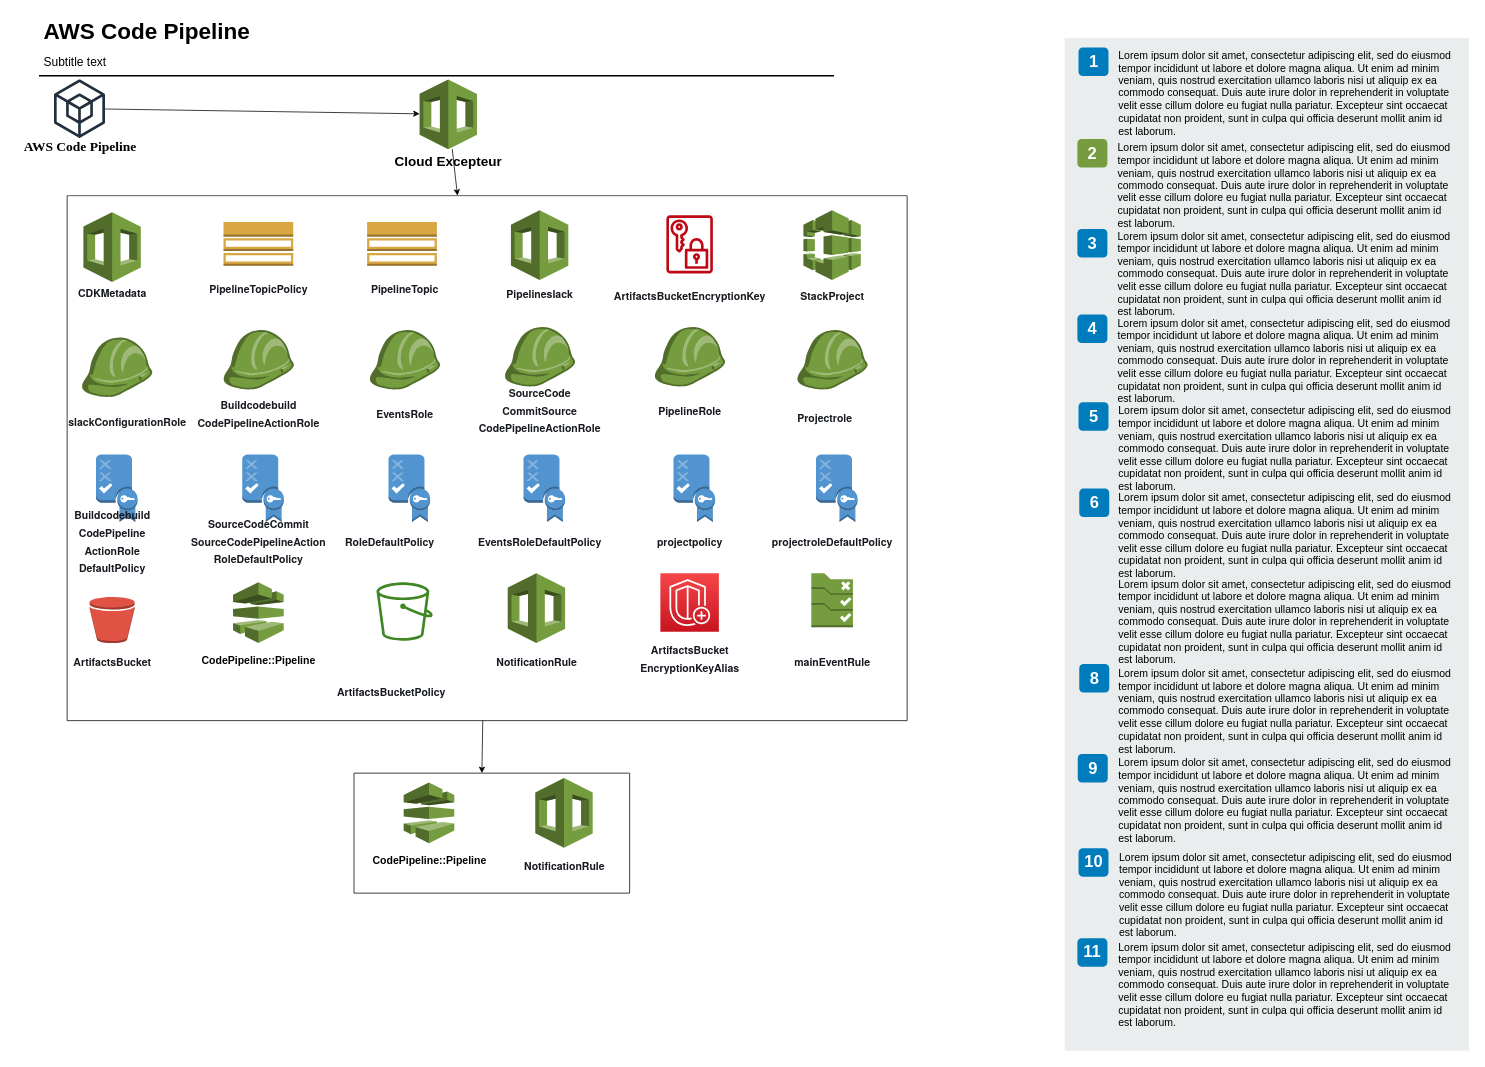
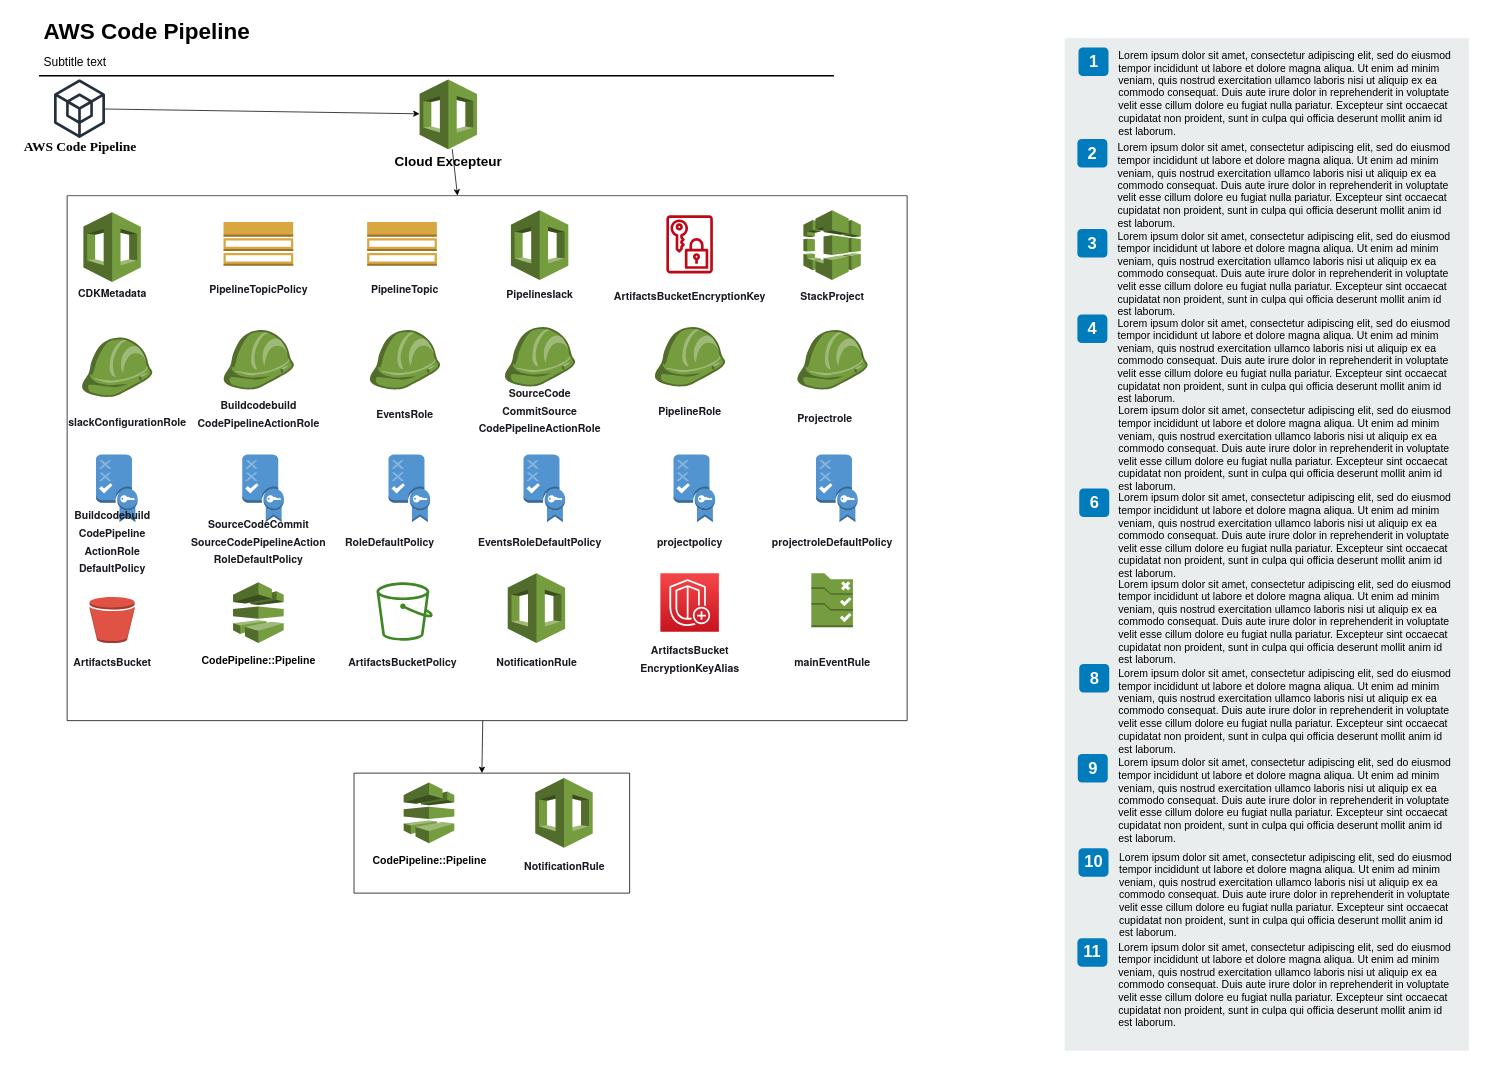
node "2": fillcolor #759c3e -> #007cbd
node "5": removed
node "ArtifactsBucketPolicy": moved (391, 690) -> (402, 660)
